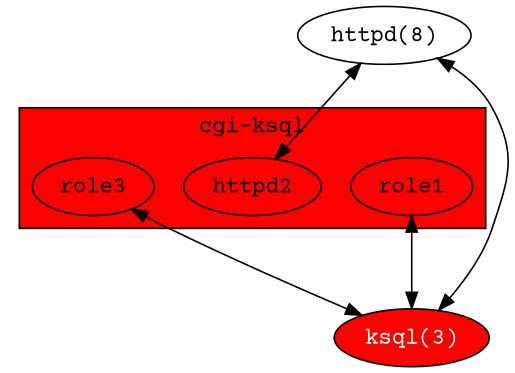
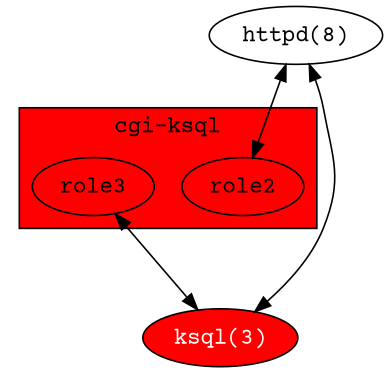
node "httpd2": label "httpd2" -> "role2"
node "role1": removed
